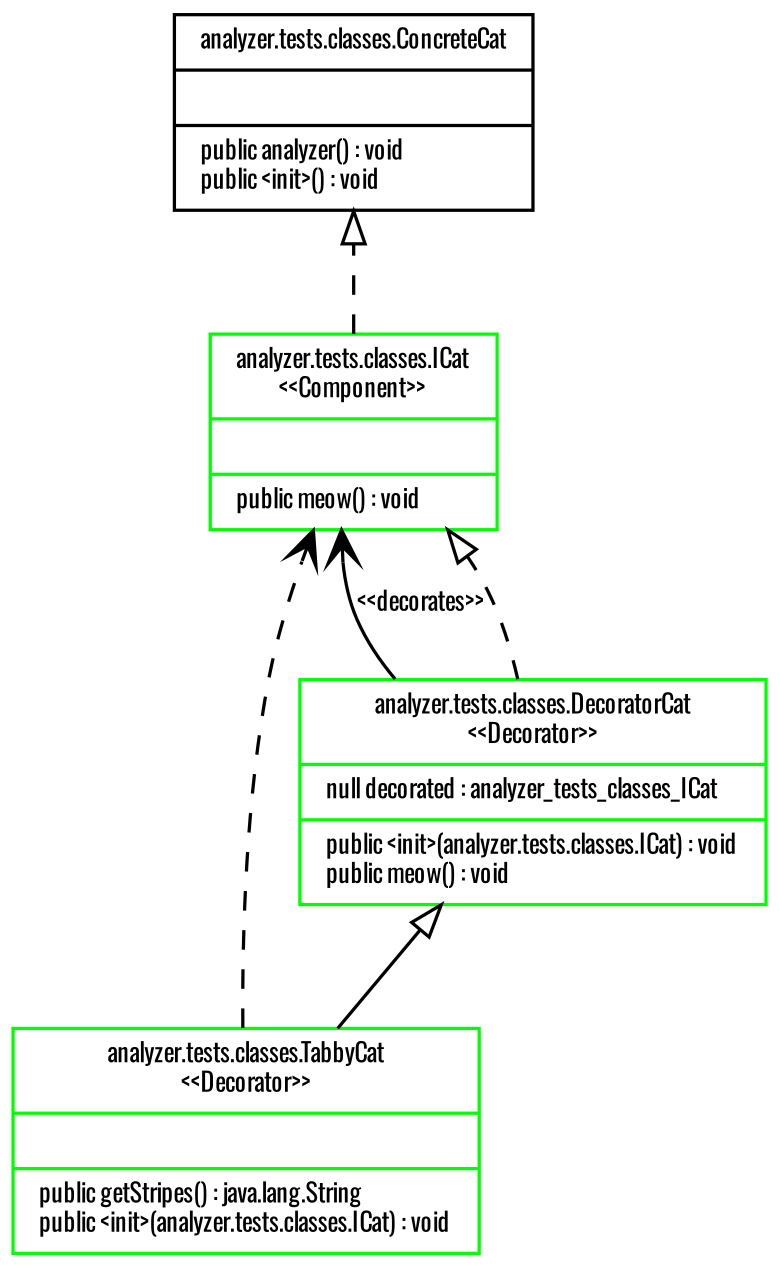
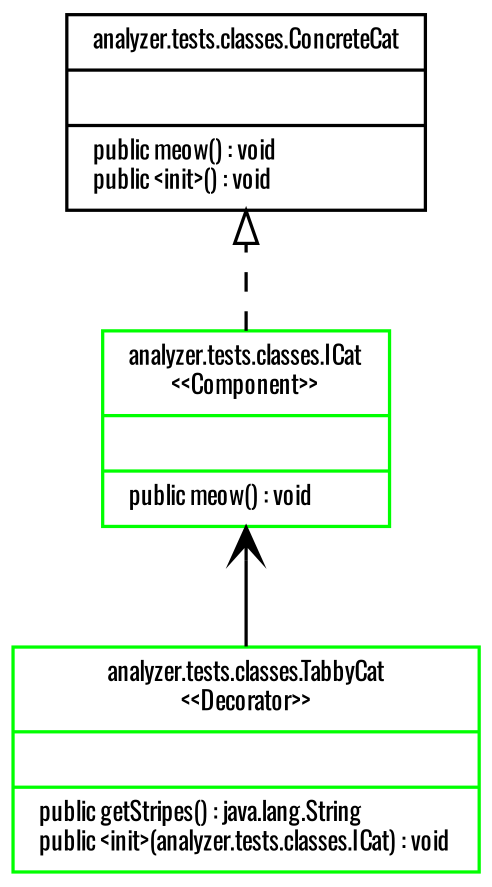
node "analyzer.tests.classes.ConcreteCat": text "public analyzer() : void" -> "public meow() : void"
edge "analyzer.tests.classes.TabbyCat" -> "analyzer.tests.classes.ICat": style dashed -> solid
node "analyzer.tests.classes.DecoratorCat": removed
